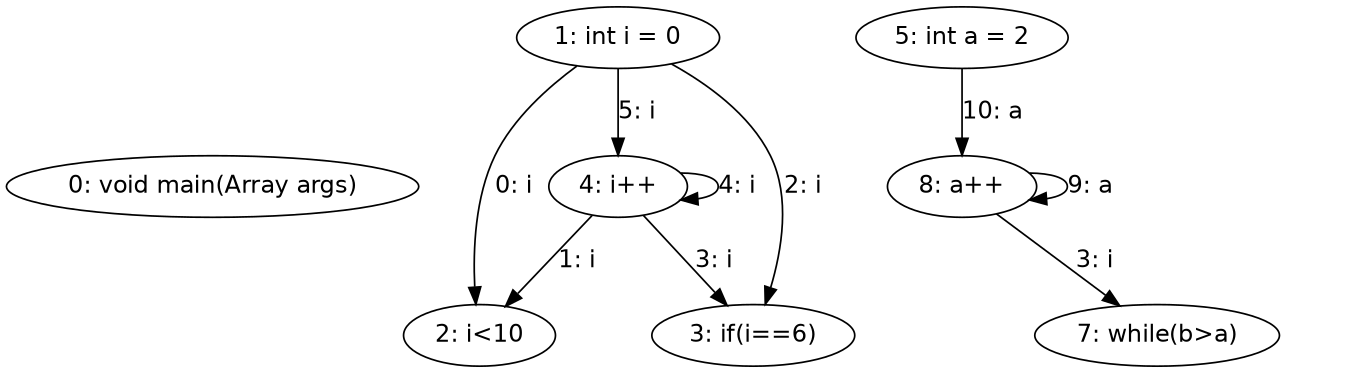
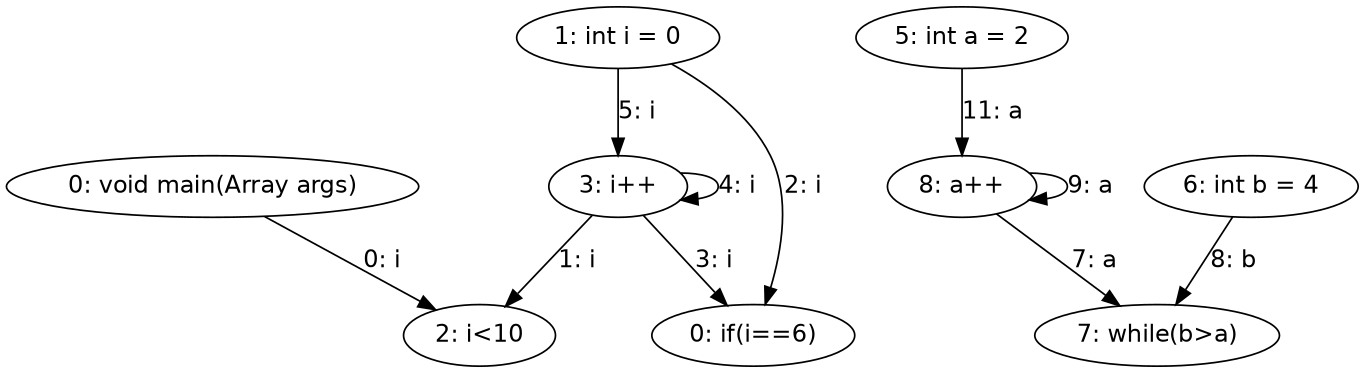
edge "5: int a = 2" -> "8: a++": label "10: a" -> "11: a"
edge "1: int i = 0" -> "2: i<10": now "0: void main(Array args)" -> "2: i<10"
node "4: i++": label "4: i++" -> "3: i++"
node "6: int b = 4": added
edge "8: a++" -> "7: while(b>a)": label "3: i" -> "7: a"
node "3: if(i==6)": label "3: if(i==6)" -> "0: if(i==6)"
